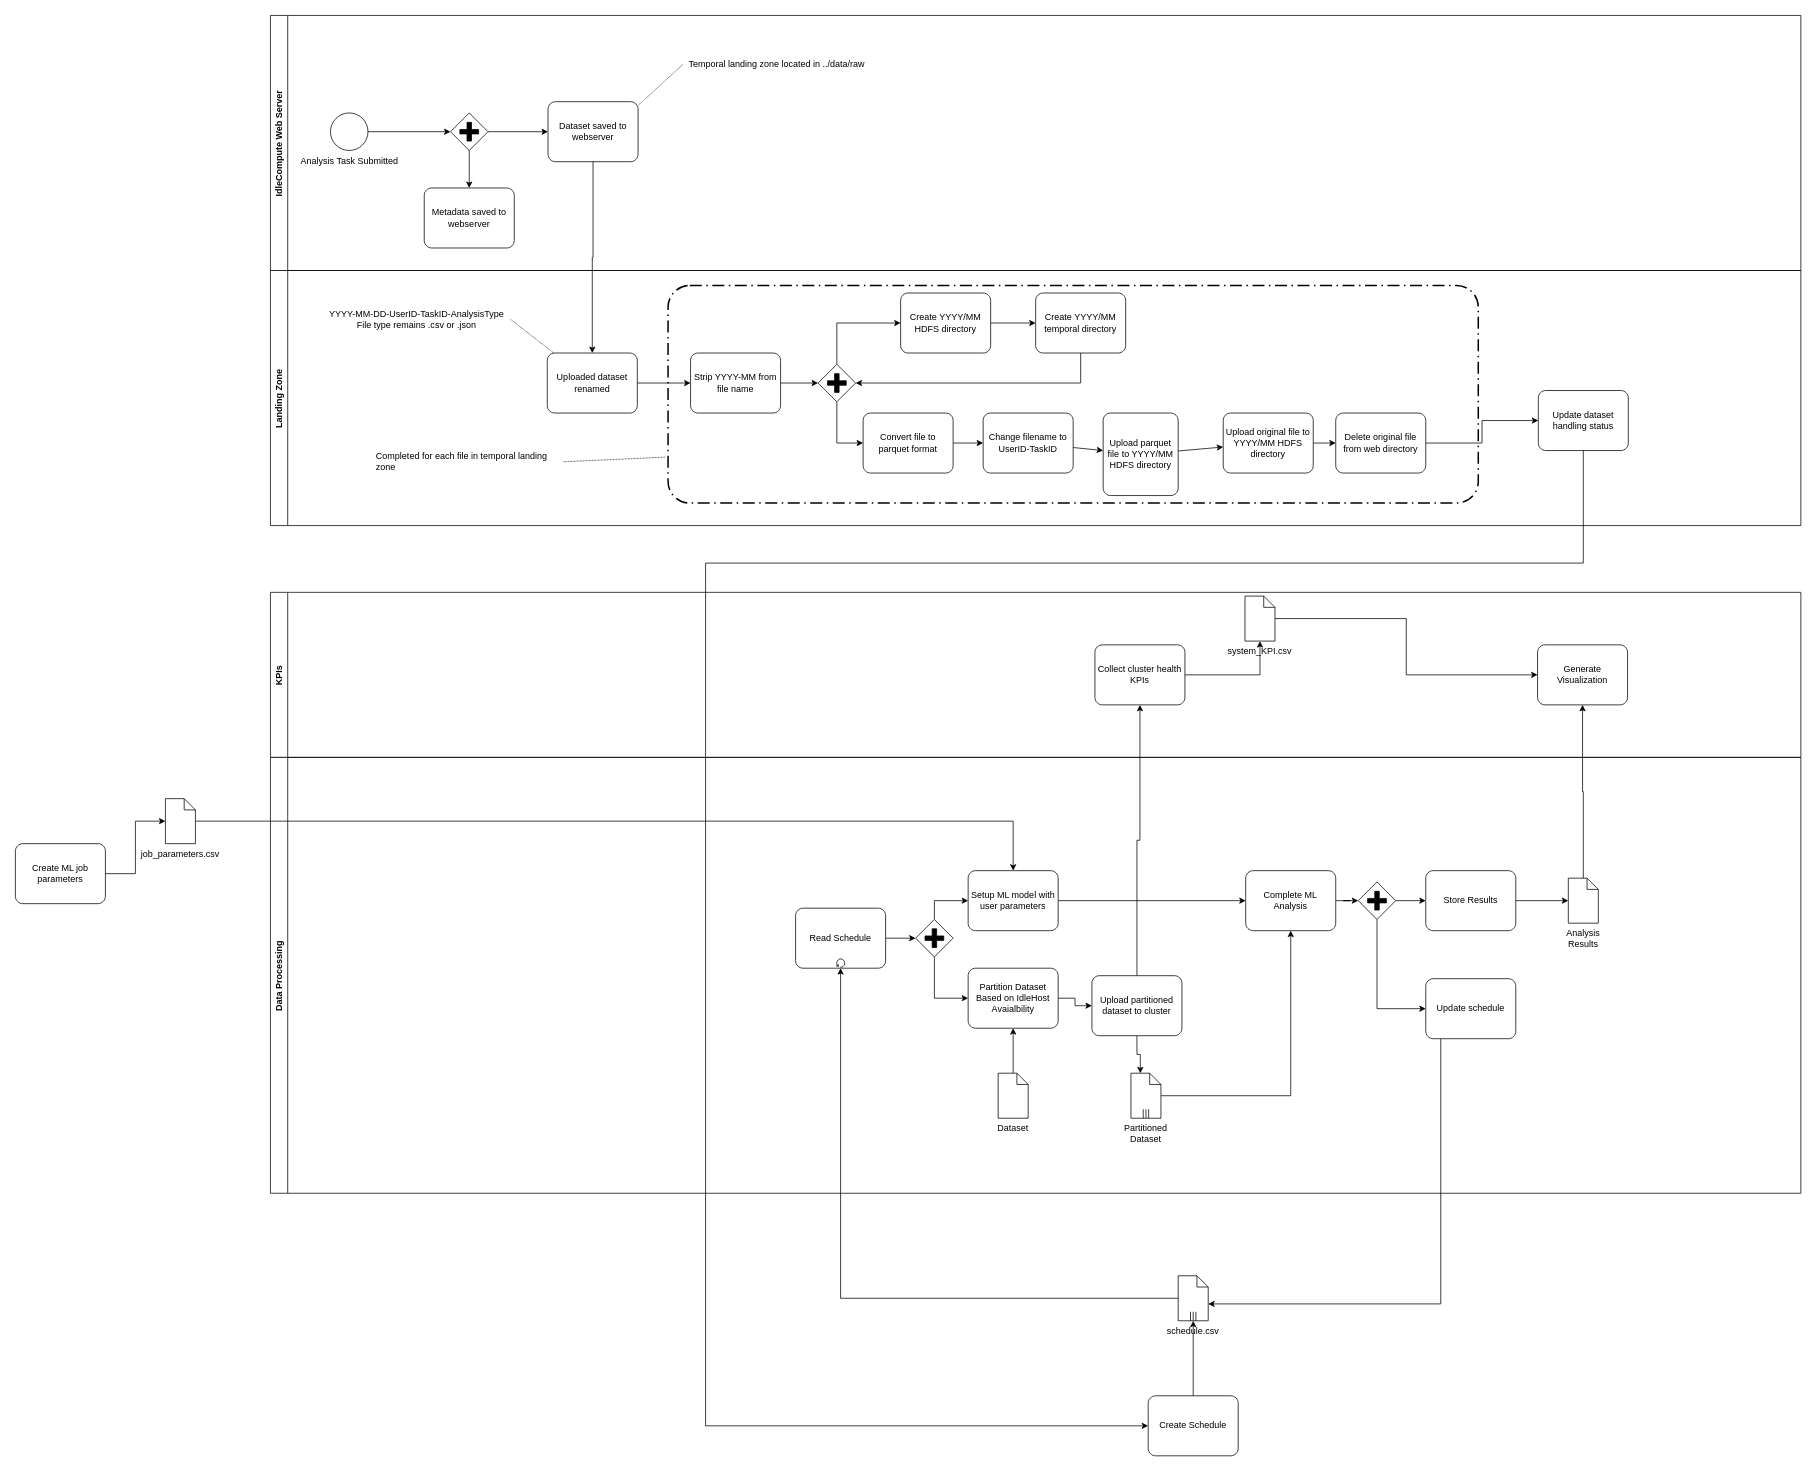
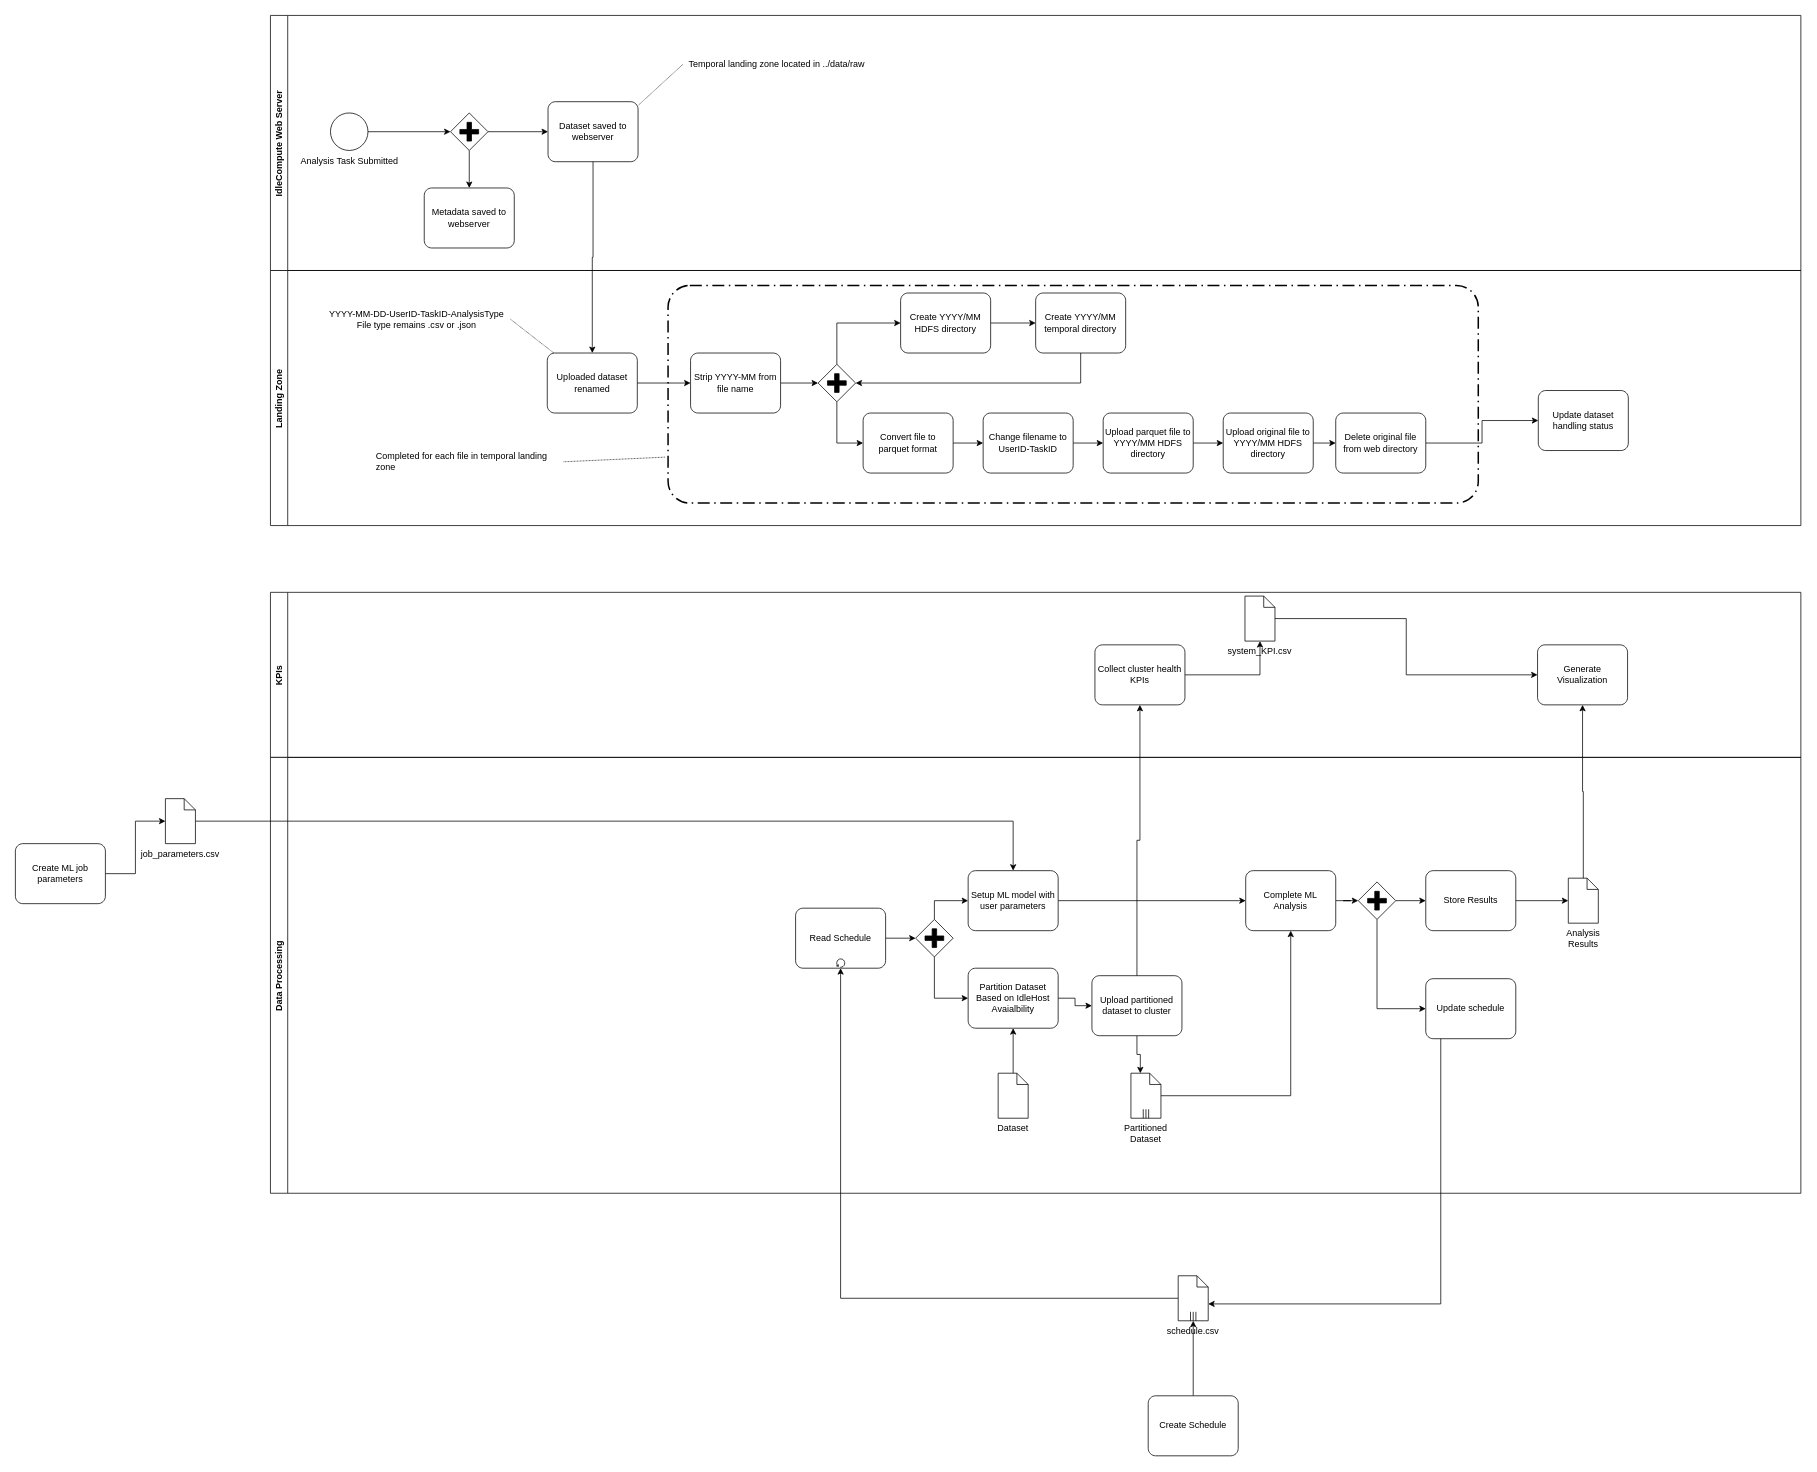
node "Upload parquet file to YYYY/MM HDFS directory": size 75x83 -> 90x60
edge "Update dataset handling status" -> "Create Schedule": removed
